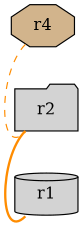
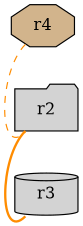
node "r1": label "r1" -> "r3"
